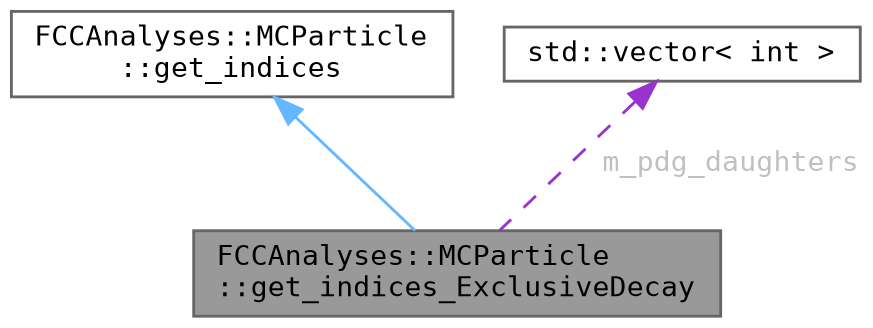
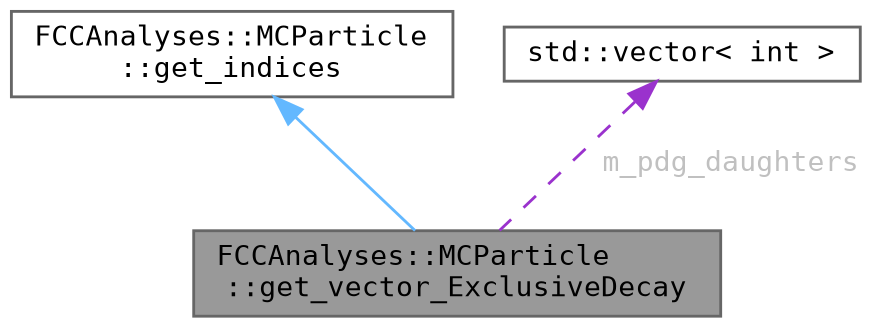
node "FCCAnalyses::MCParticle ::get_indices_ExclusiveDecay": label "FCCAnalyses::MCParticle ::get_indices_ExclusiveDecay" -> "FCCAnalyses::MCParticle ::get_vector_ExclusiveDecay"
